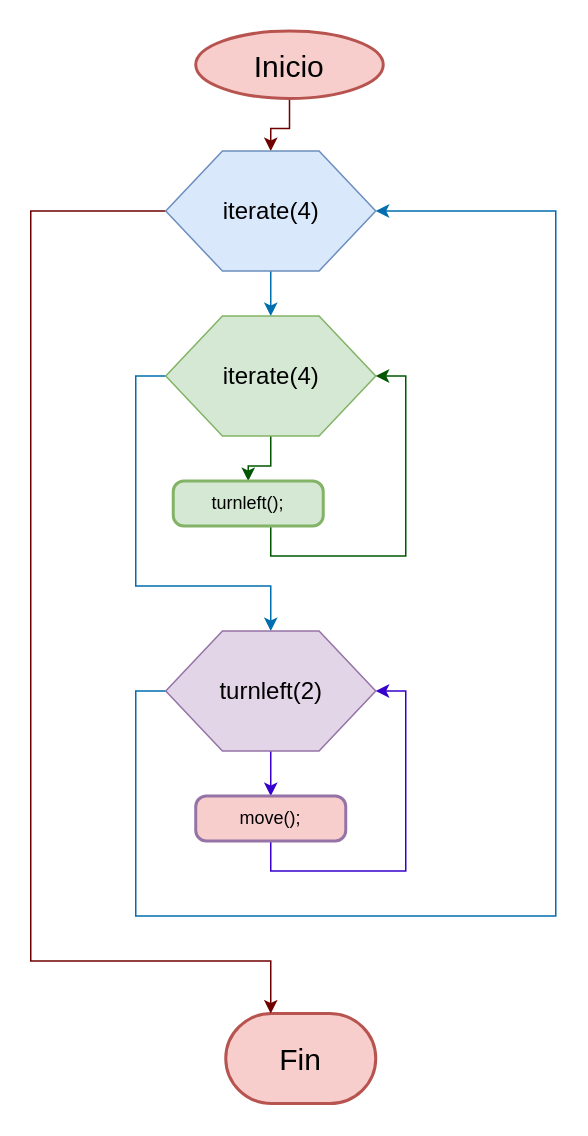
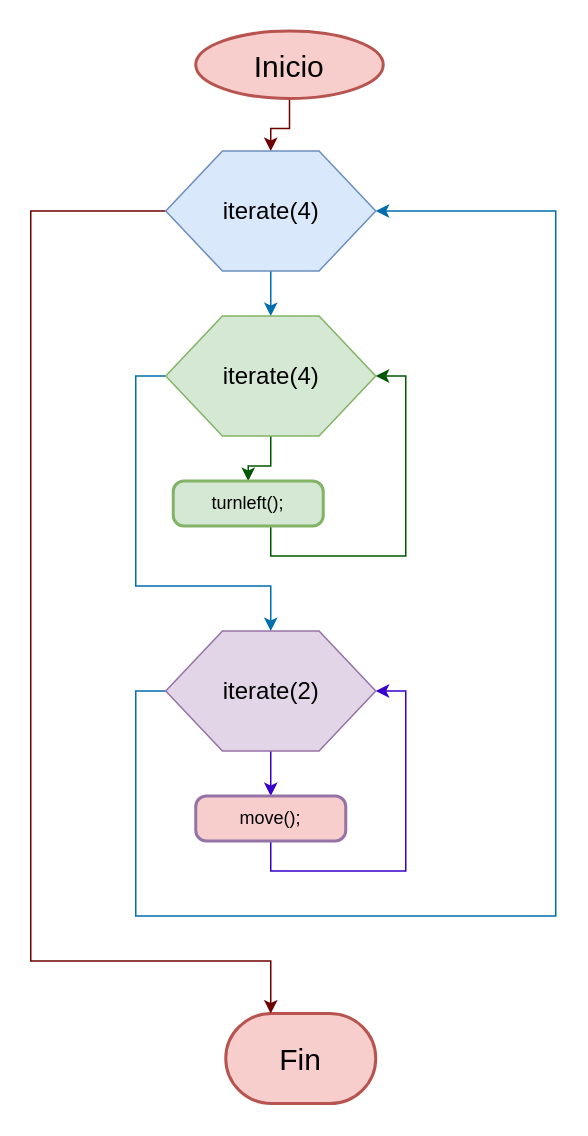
node "turnleft(2)": label "turnleft(2)" -> "iterate(2)"
